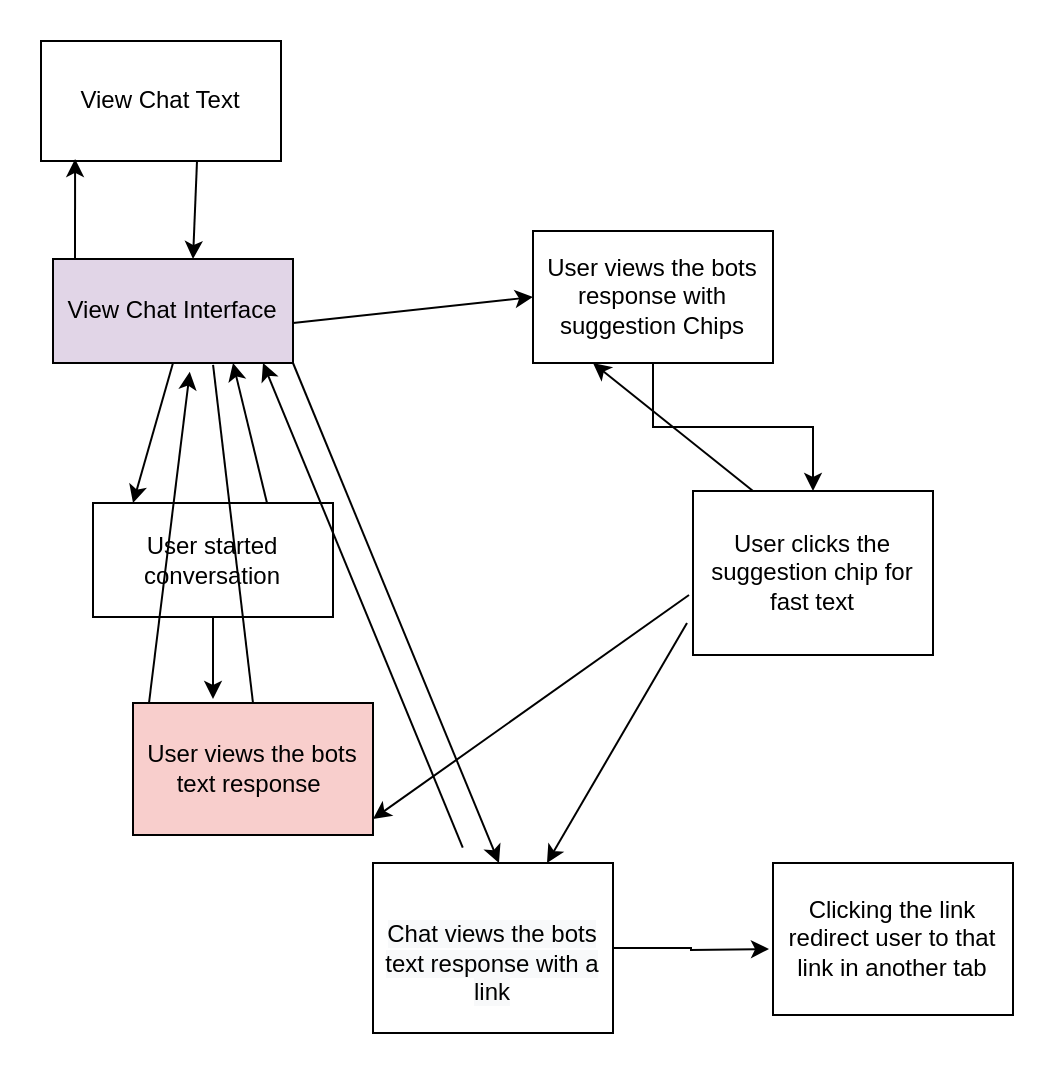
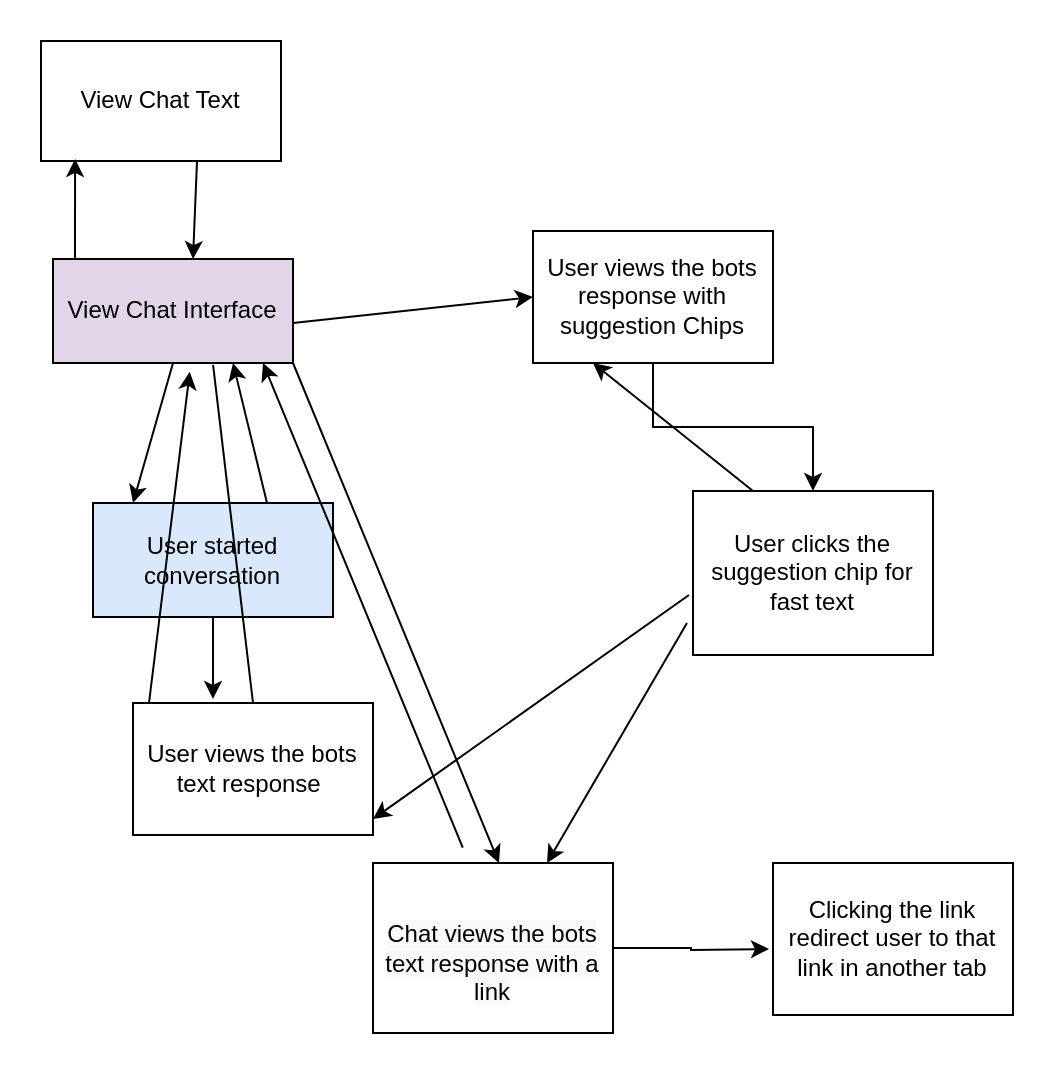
node "User started conversation": fillcolor #ffffff -> #dae8fc
node "User views the bots text response": fillcolor #f8cecc -> #ffffff
